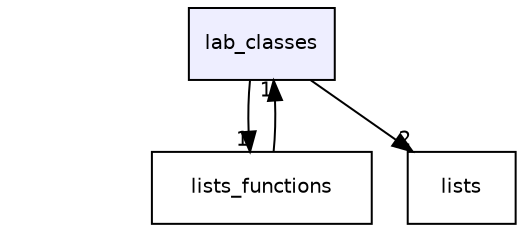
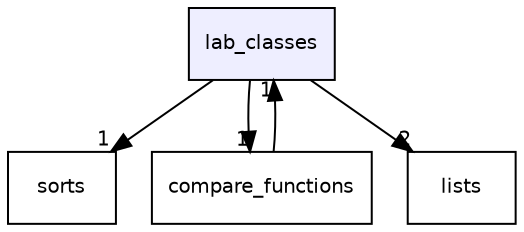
node "sorts": added
node "lists_functions": label "lists_functions" -> "compare_functions"
